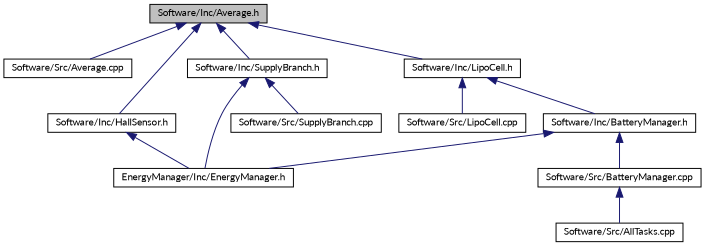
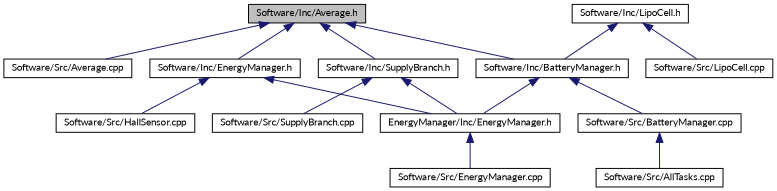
edge "Software/Inc/LipoCell.h" -> "Software/Inc/Average.h": now "Software/Inc/BatteryManager.h" -> "Software/Inc/Average.h"
node "Software/Inc/HallSensor.h": label "Software/Inc/HallSensor.h" -> "Software/Inc/EnergyManager.h"
node "Software/Src/HallSensor.cpp": added
node "Software/Src/EnergyManager.cpp": added
